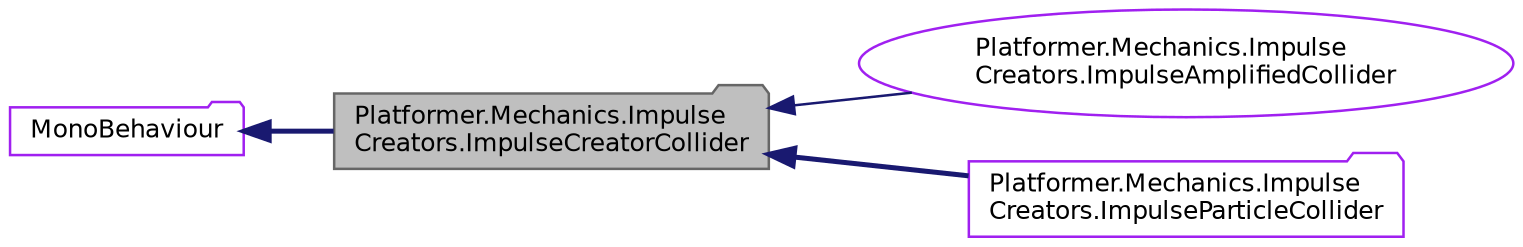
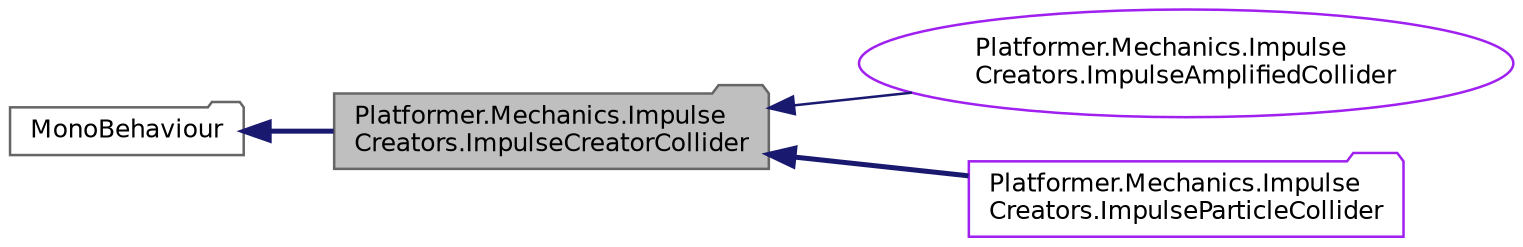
node "MonoBehaviour": color purple -> gray40
